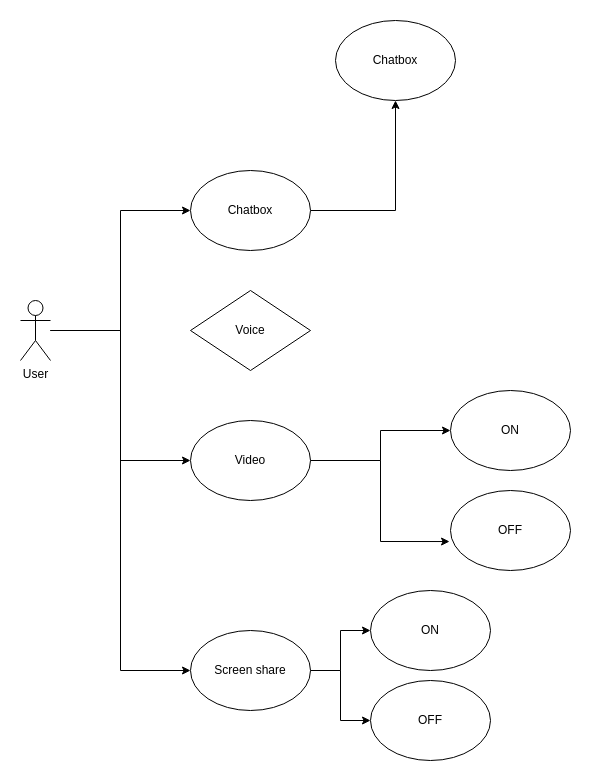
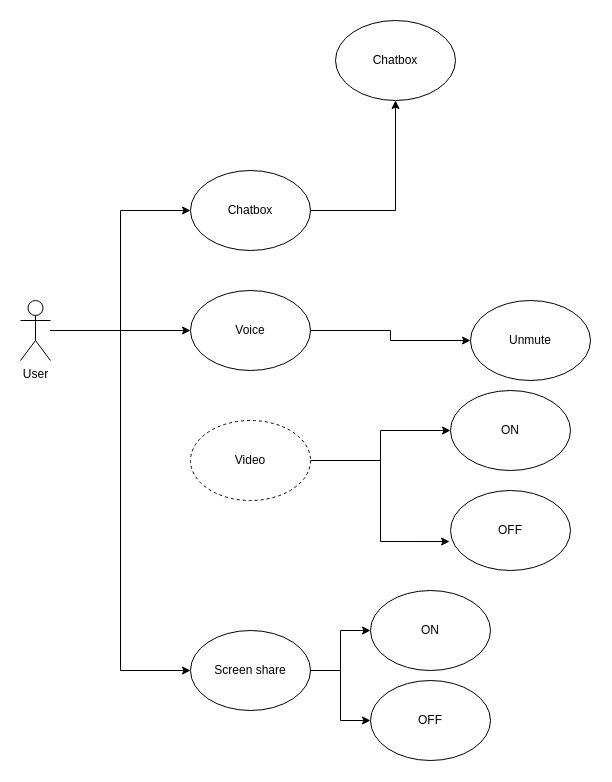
edge "User" -> "Voice": added
node "Voice": shape diamond -> ellipse
edge "Voice" -> "Unmute": added
node "Unmute": added
edge "User" -> "Video": removed
node "Video": style solid -> dashed
